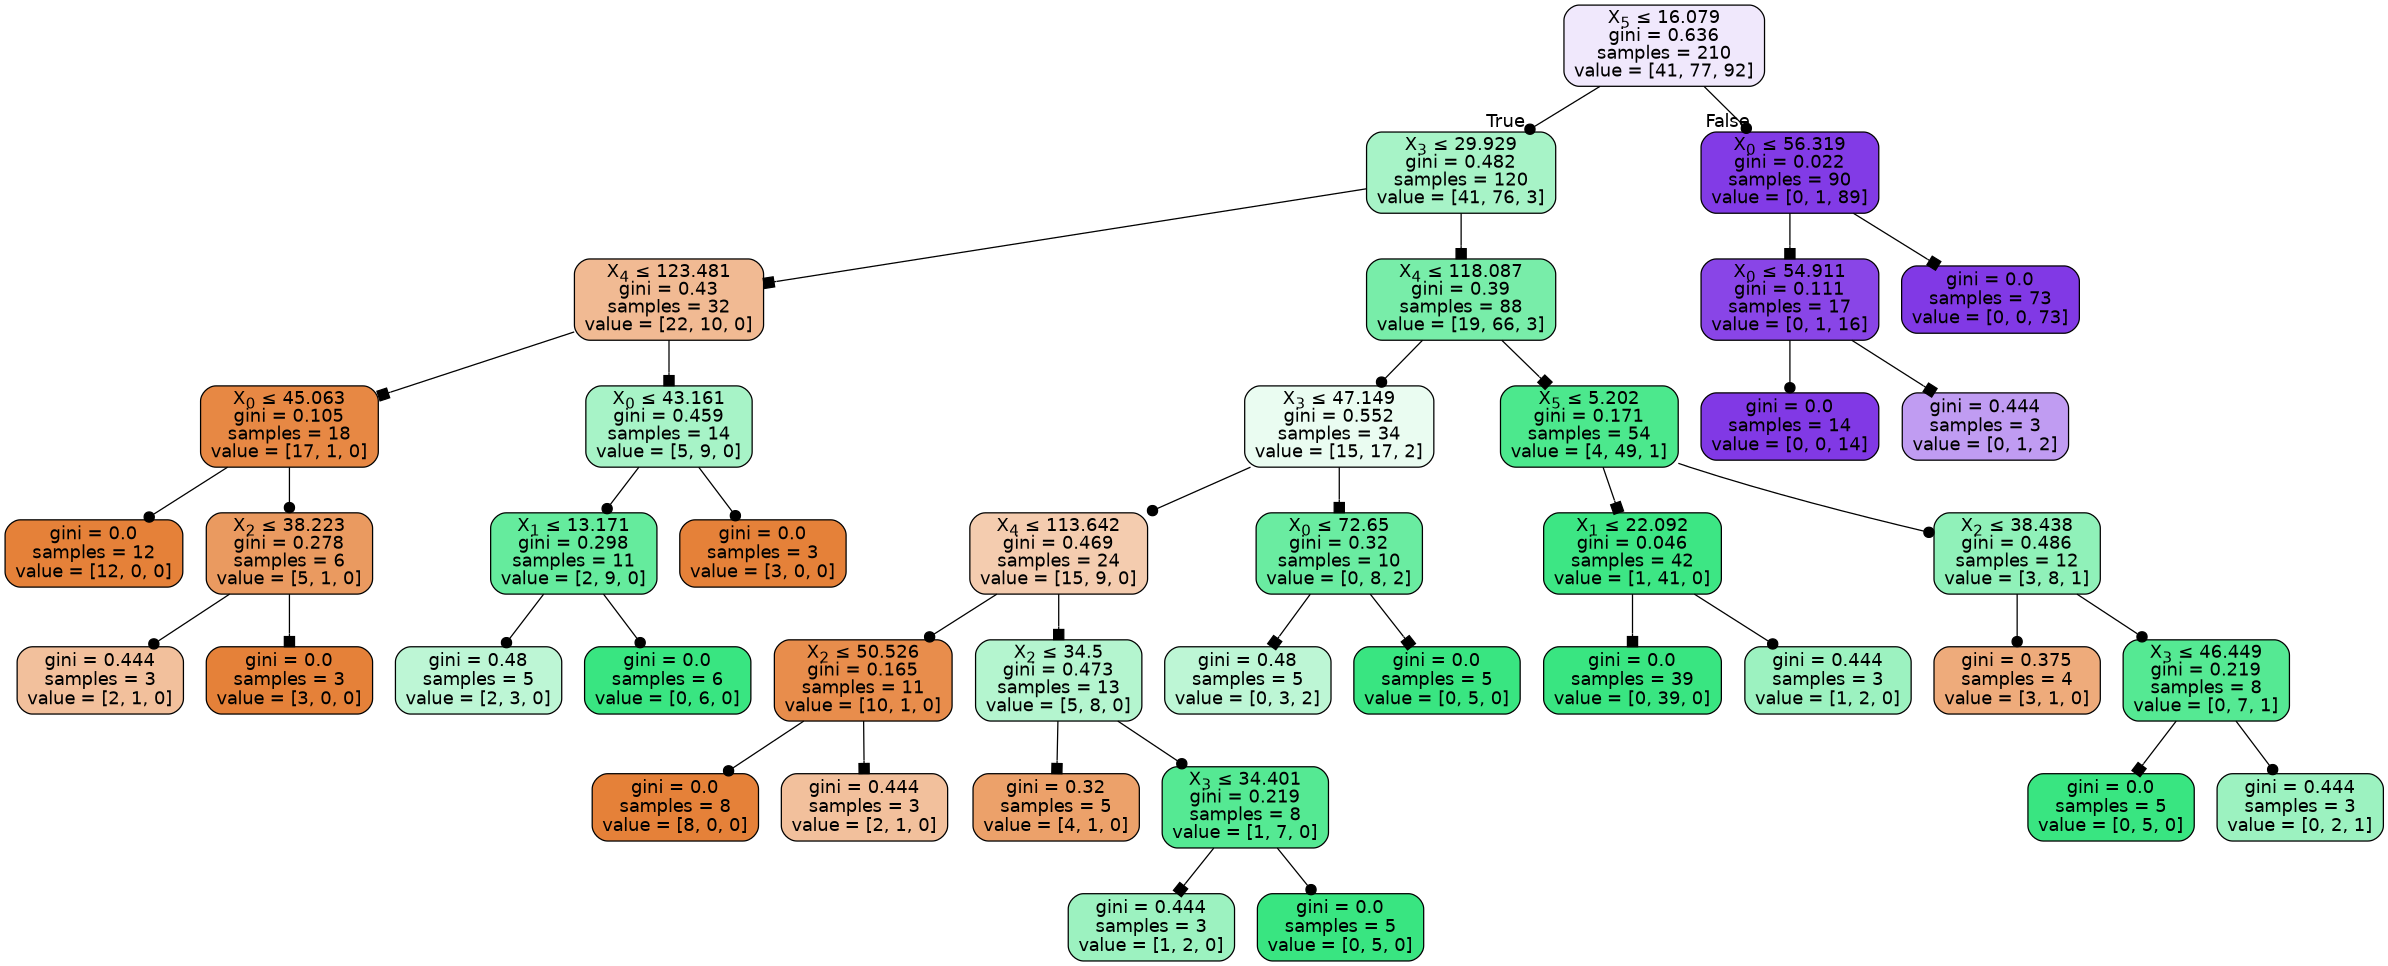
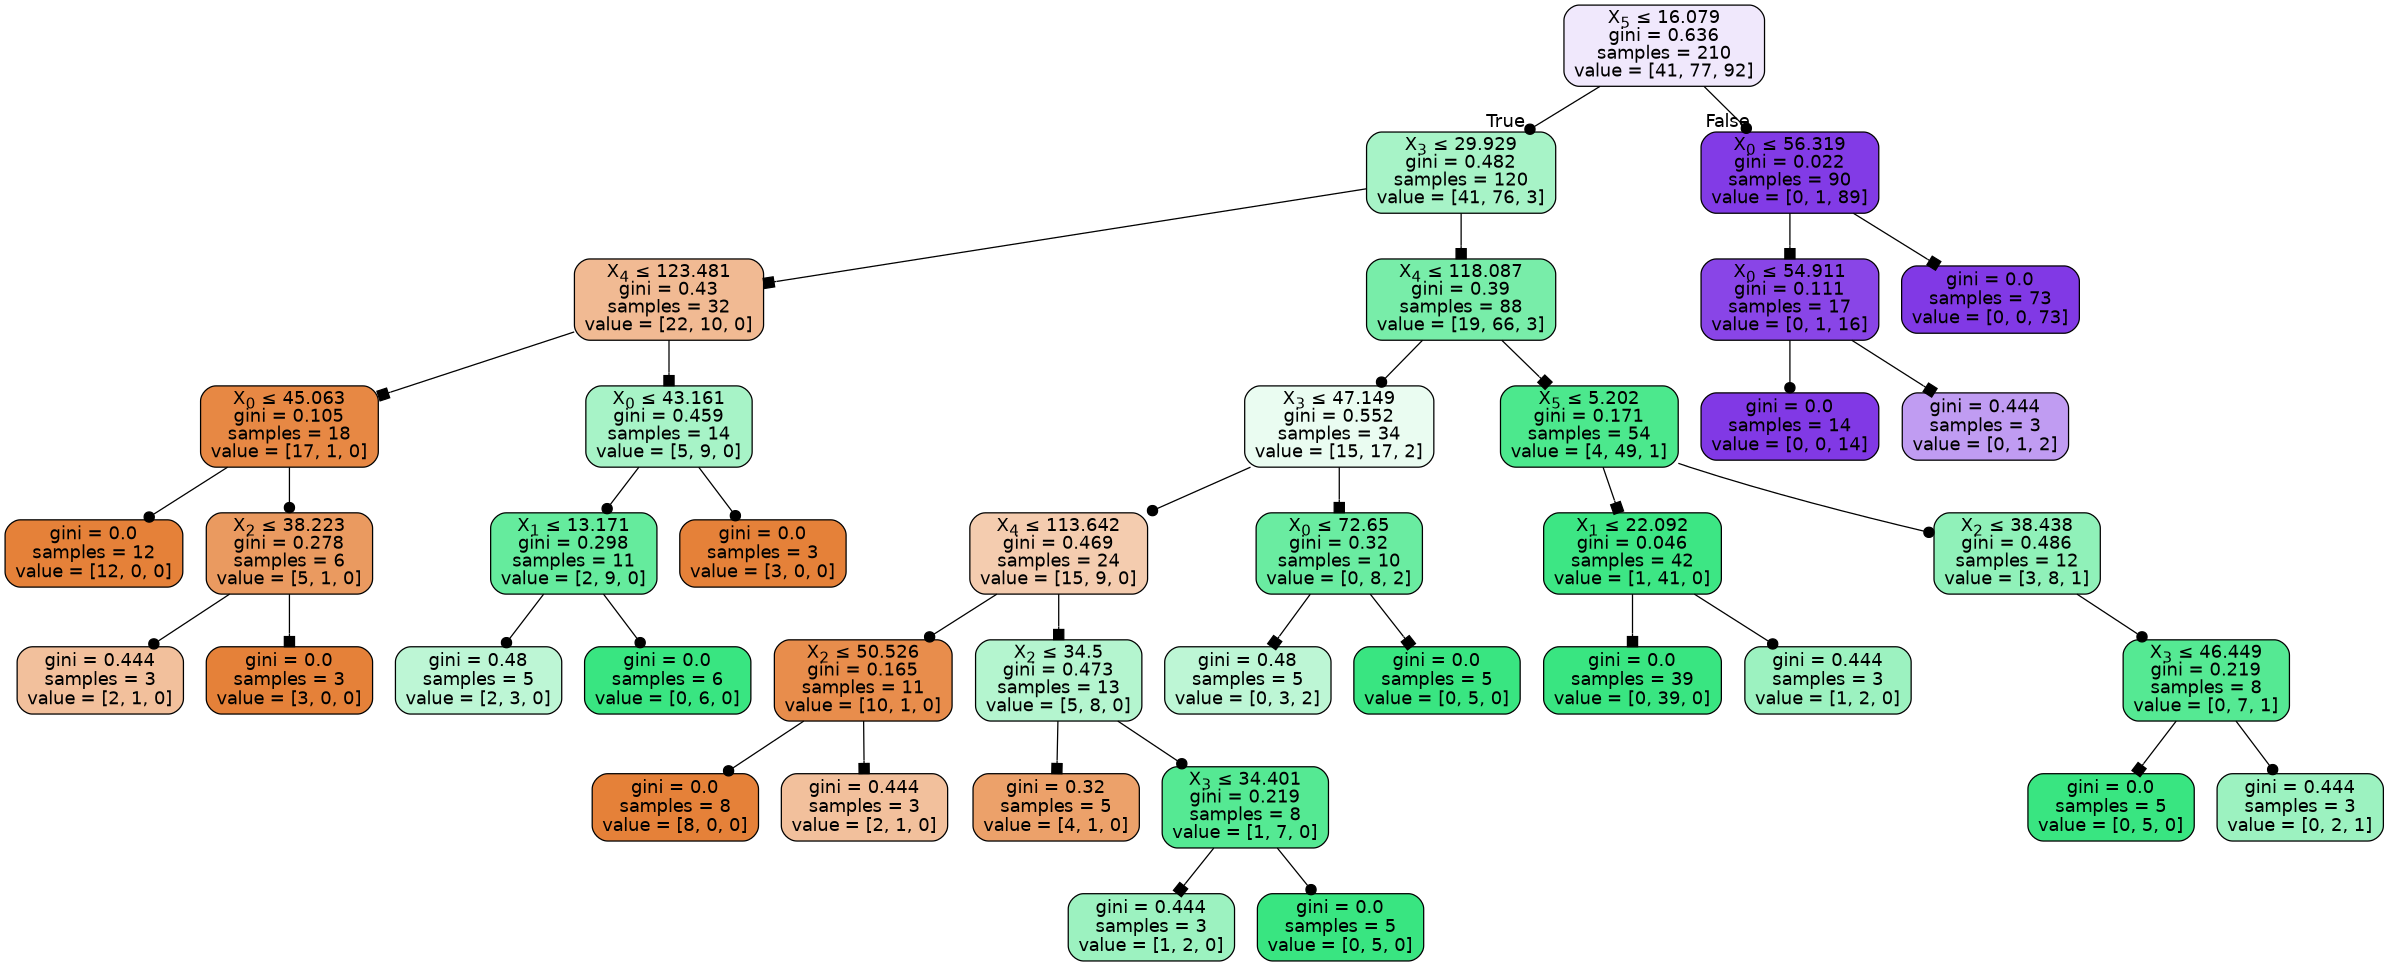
node "gini = 0.375": removed
